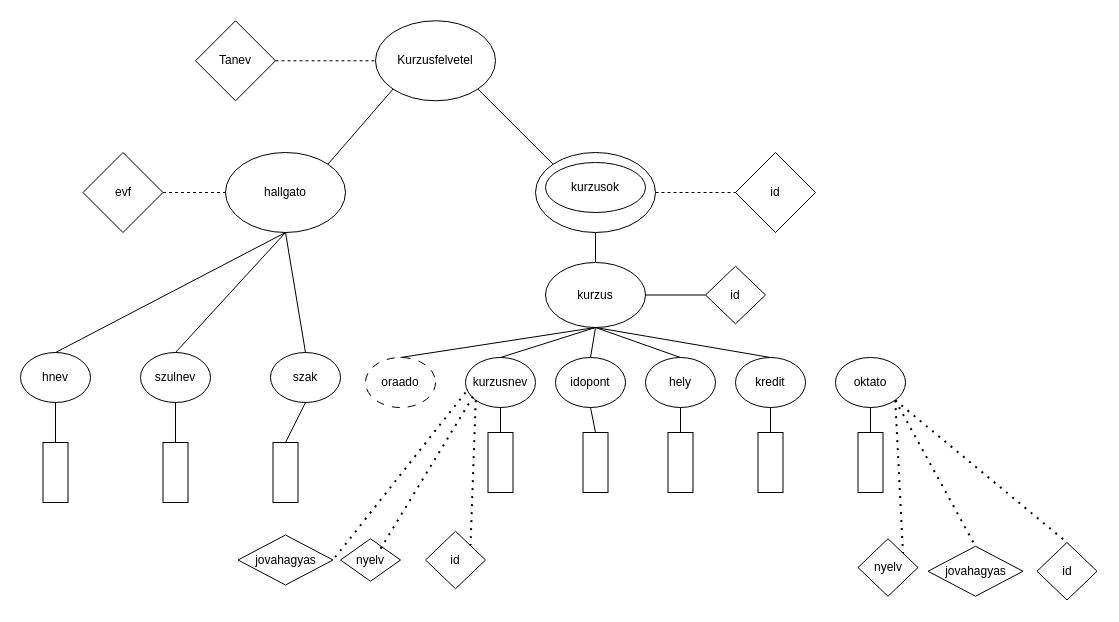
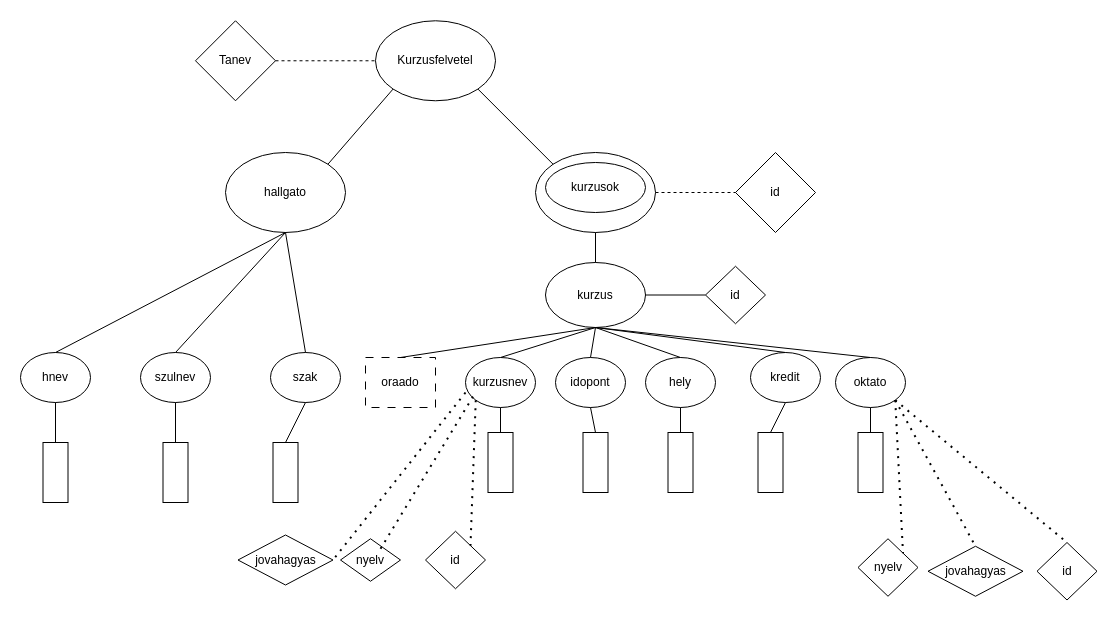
node "evf": removed
edge "evf" -- "hallgato": removed
edge "kurzus" -- "oktato": added
node "oraado": shape ellipse -> rectangle
node "kredit": moved (771, 383) -> (786, 378)
